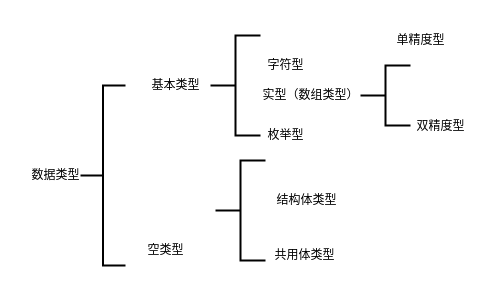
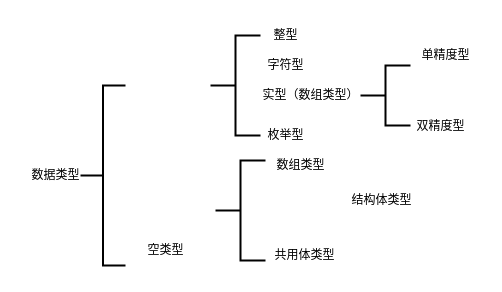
node "整型": added
node "单精度型": moved (421, 41) -> (446, 56)
node "基本类型": removed
node "数组类型": added
node "结构体类型": moved (307, 201) -> (382, 201)
